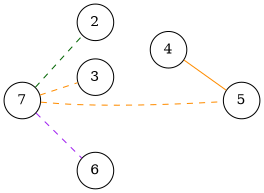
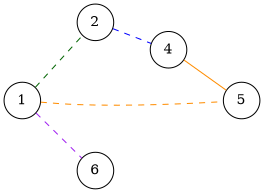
edge "2" -- "4": added
node "3": removed
node "7": label "7" -> "1"
